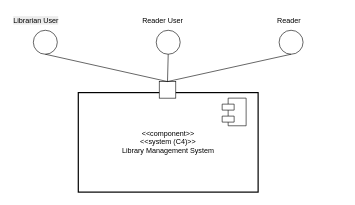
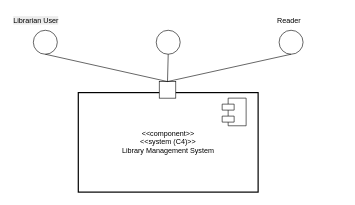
node "Reader User": removed
